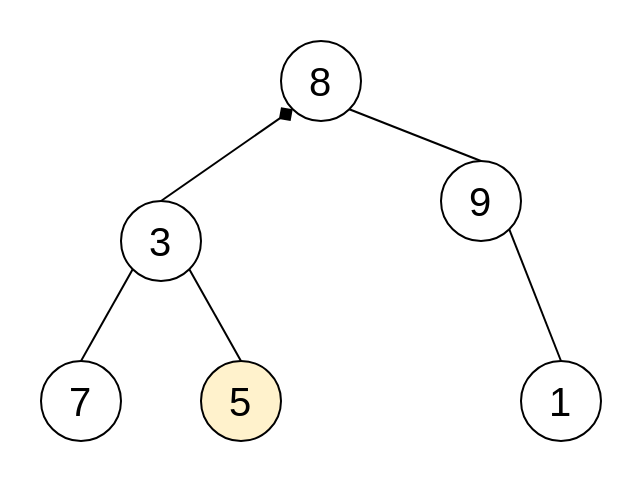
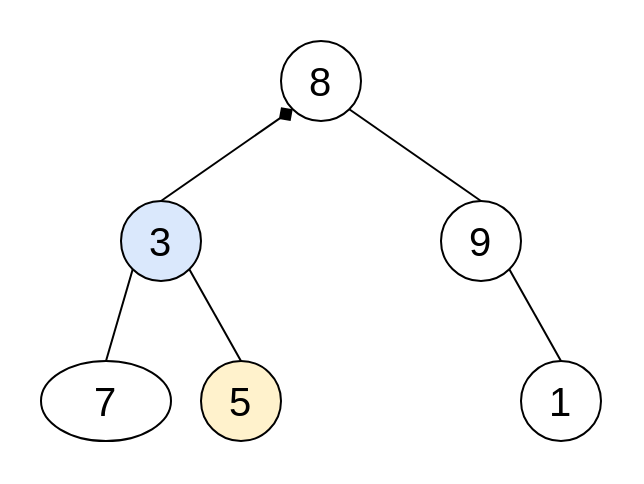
node "9": moved (481, 201) -> (481, 241)
node "3": fillcolor #ffffff -> #dae8fc
node "7": size 80x80 -> 130x80
